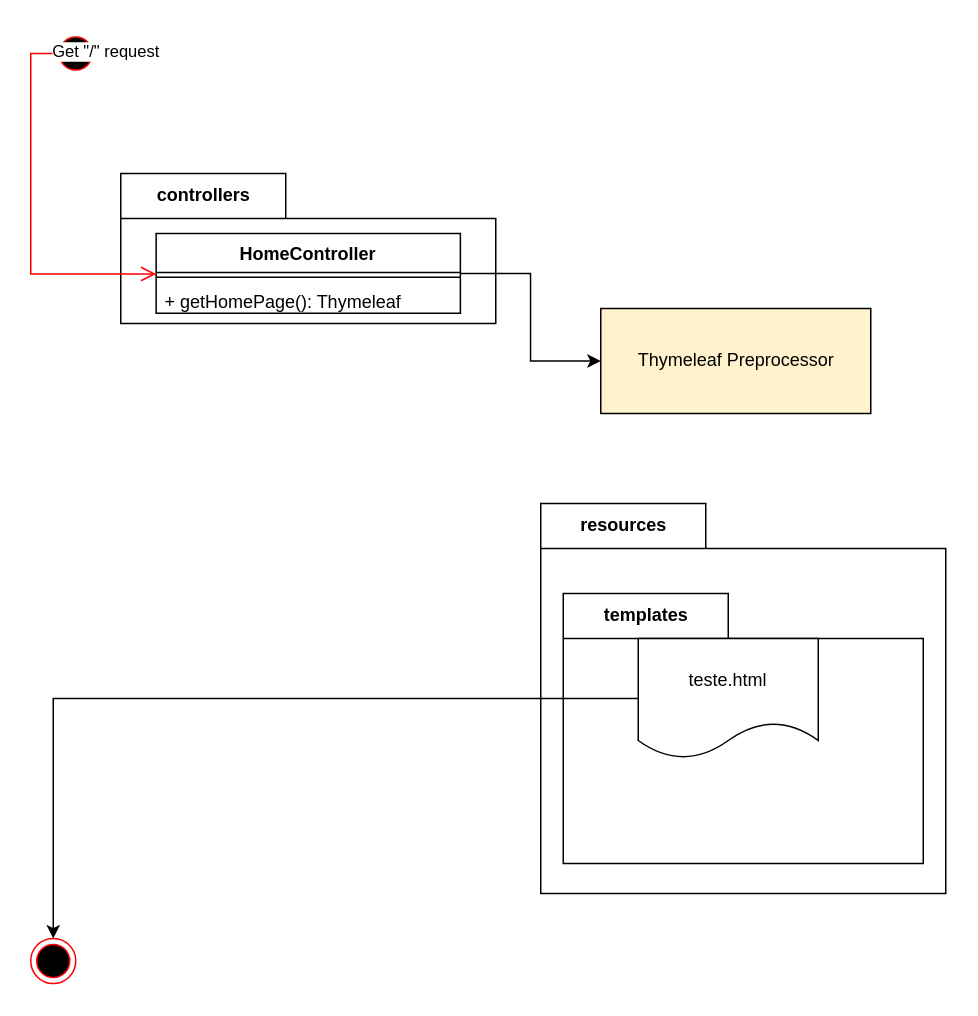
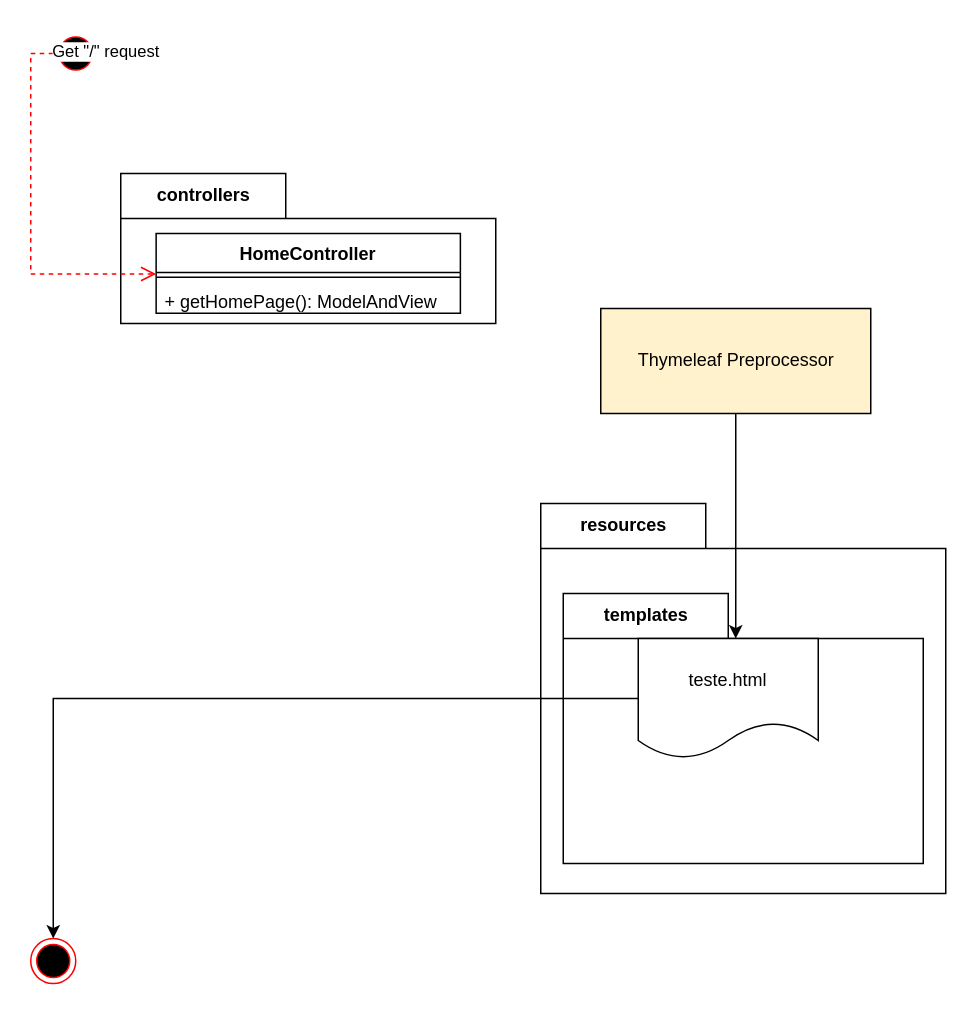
edge "Get" -> "HomeController": style solid -> dashed
node "+ getHomePage(): Thymeleaf": label "+ getHomePage(): Thymeleaf" -> "+ getHomePage(): ModelAndView"
edge "HomeController" -> "Thymeleaf Preprocessor": removed
edge "Thymeleaf Preprocessor" -> "teste.html": added
